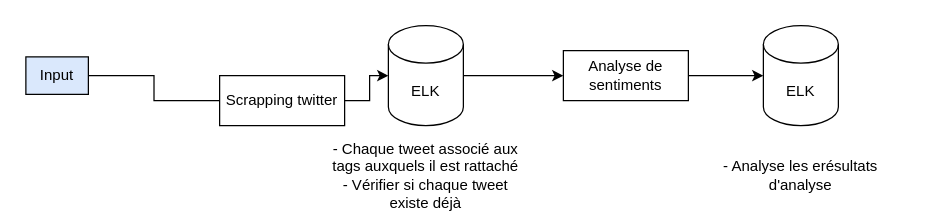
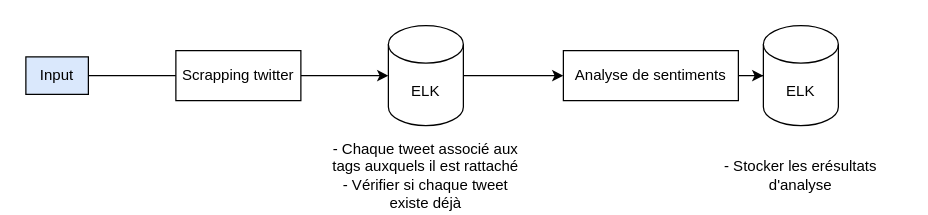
node "Analyse de sentiments": size 125x50 -> 175x50
node "Scrapping twitter": moved (282, 101) -> (238, 76)
node "- Analyse les erésultats d'analyse": label "- Analyse les erésultats d'analyse" -> "- Stocker les erésultats d'analyse"
